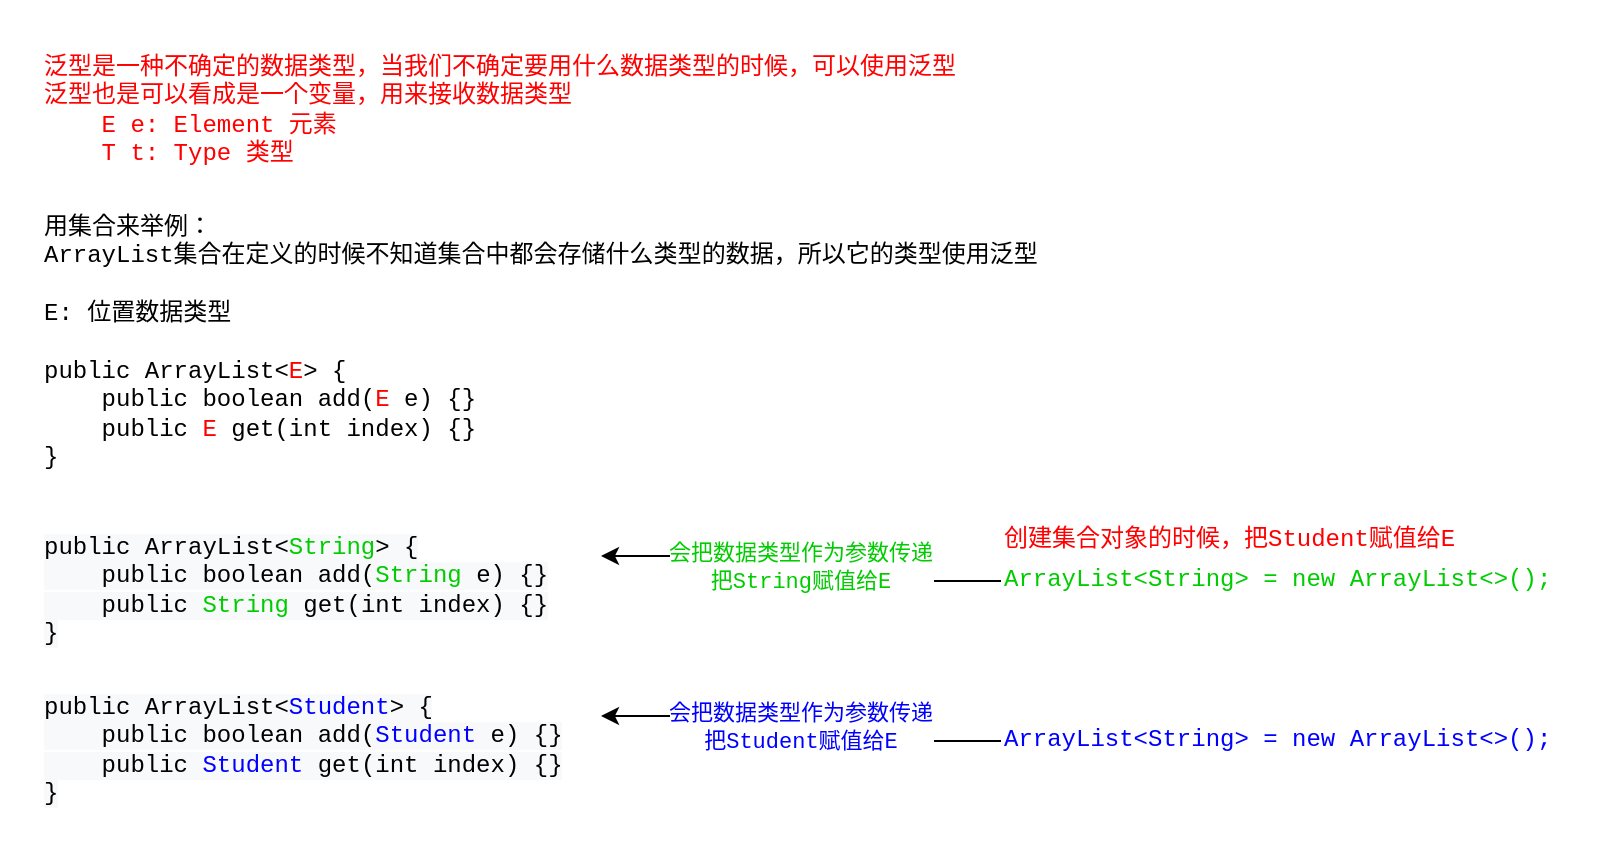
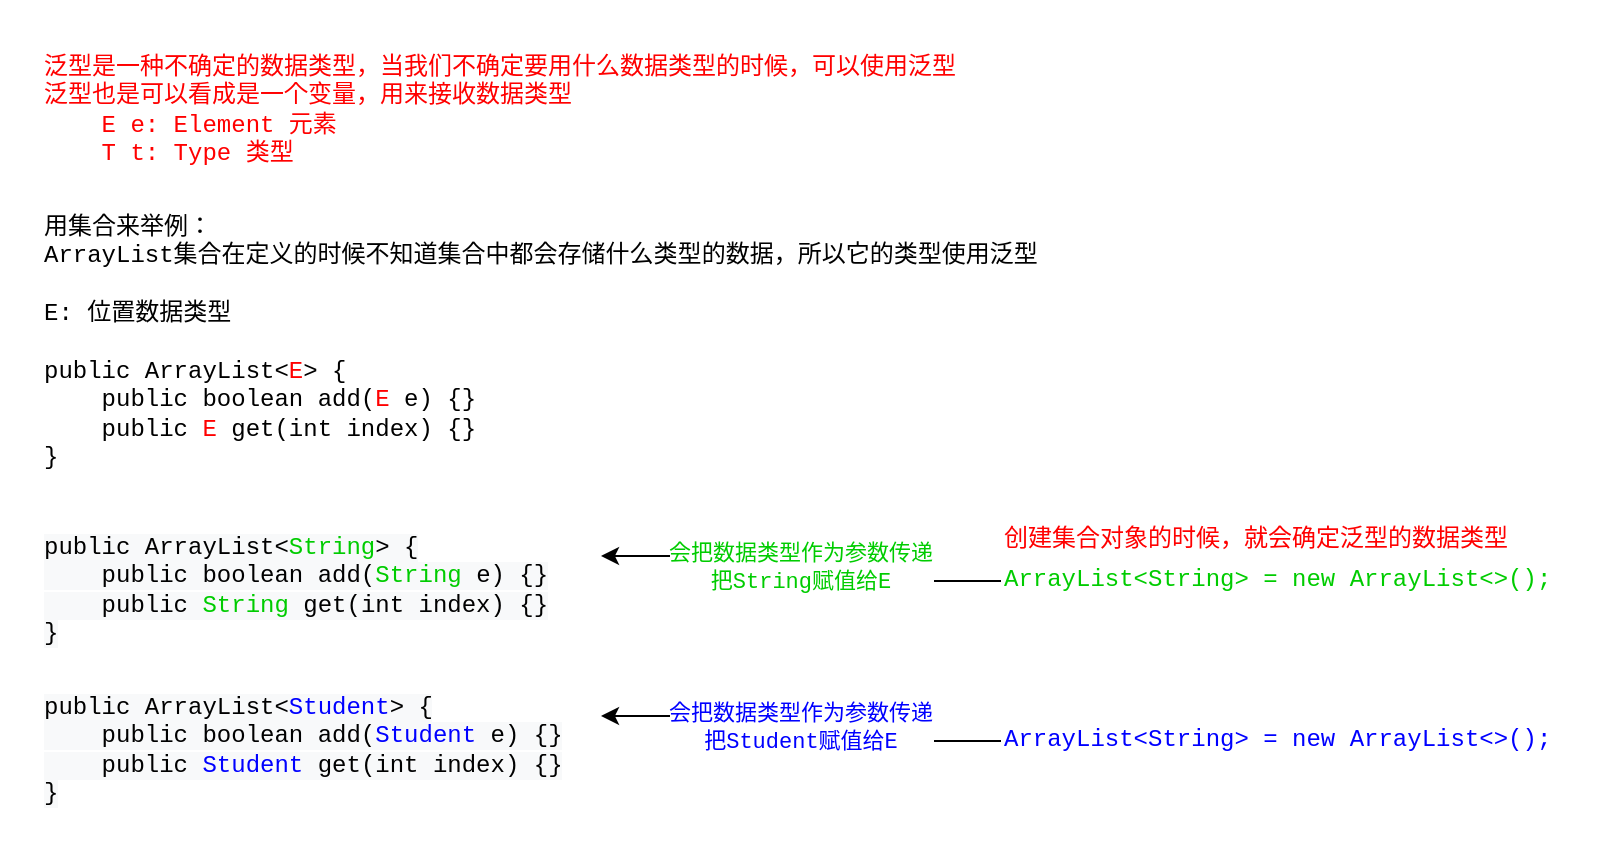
node "创建集合对象的时候，把Student赋值给E": label "创建集合对象的时候，把Student赋值给E" -> "创建集合对象的时候，就会确定泛型的数据类型"
